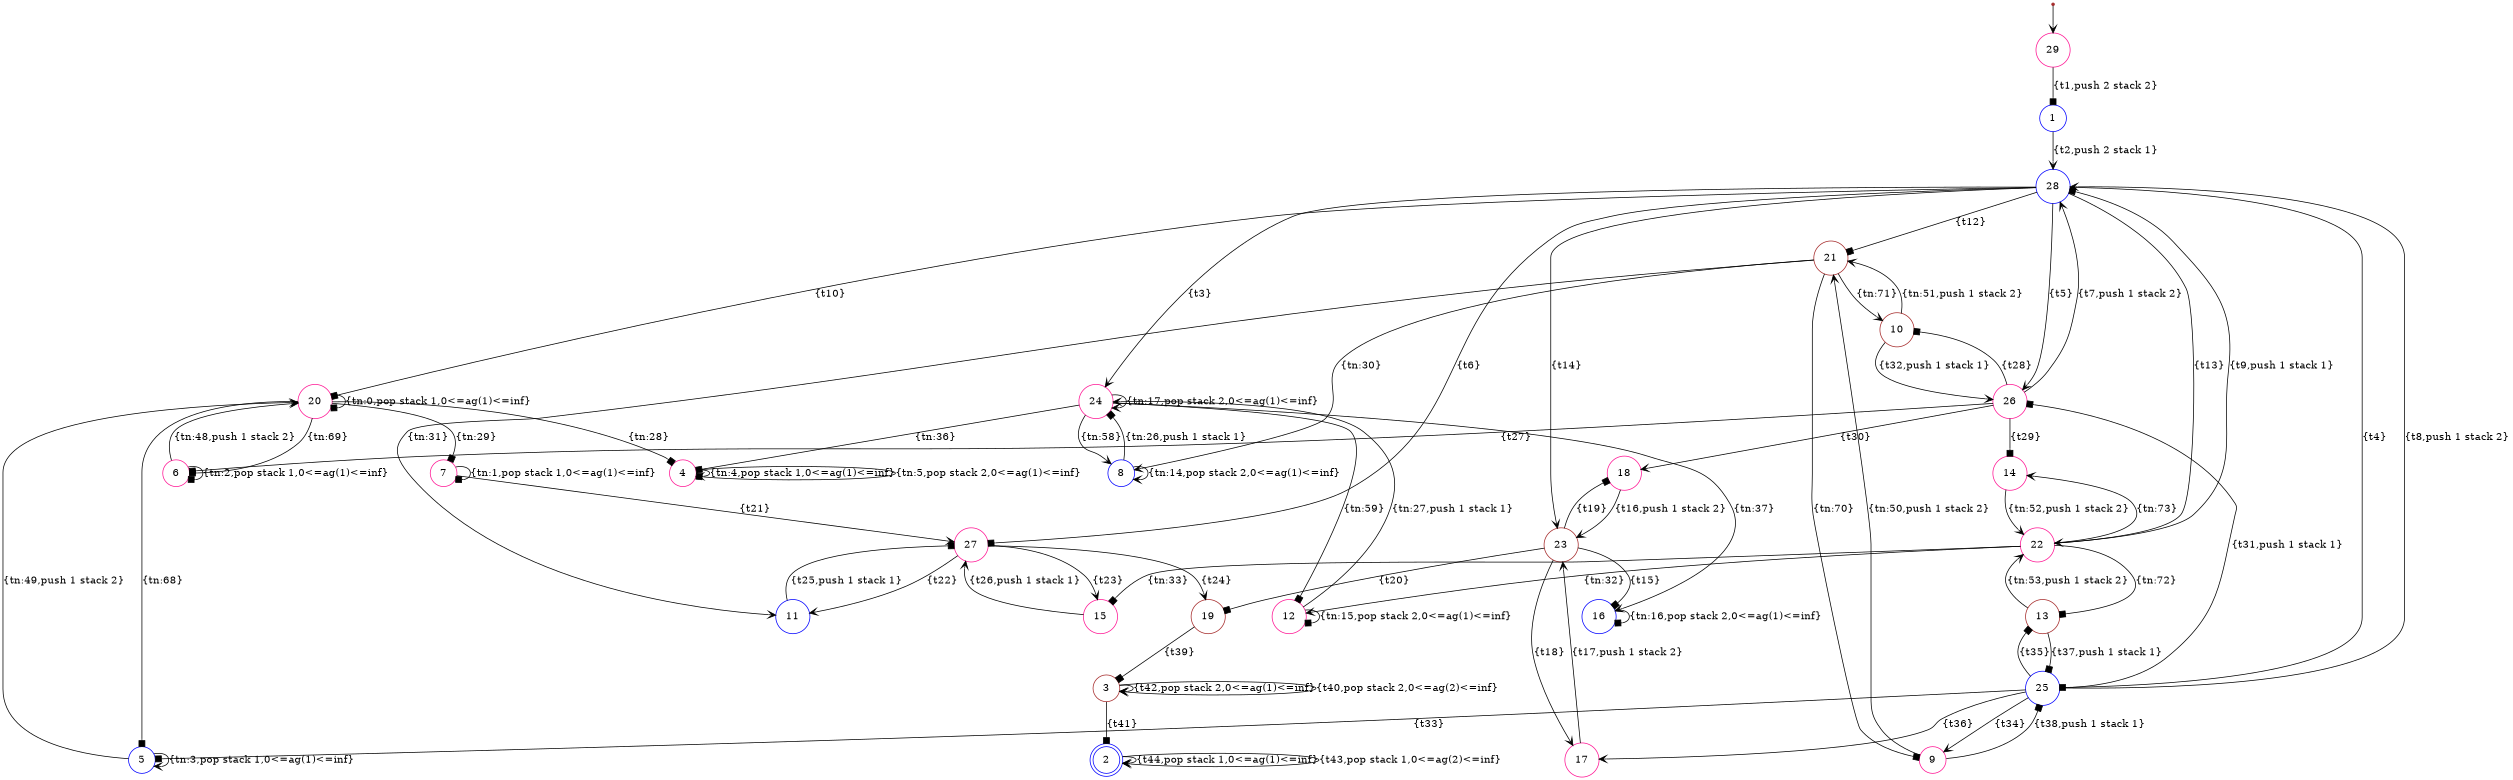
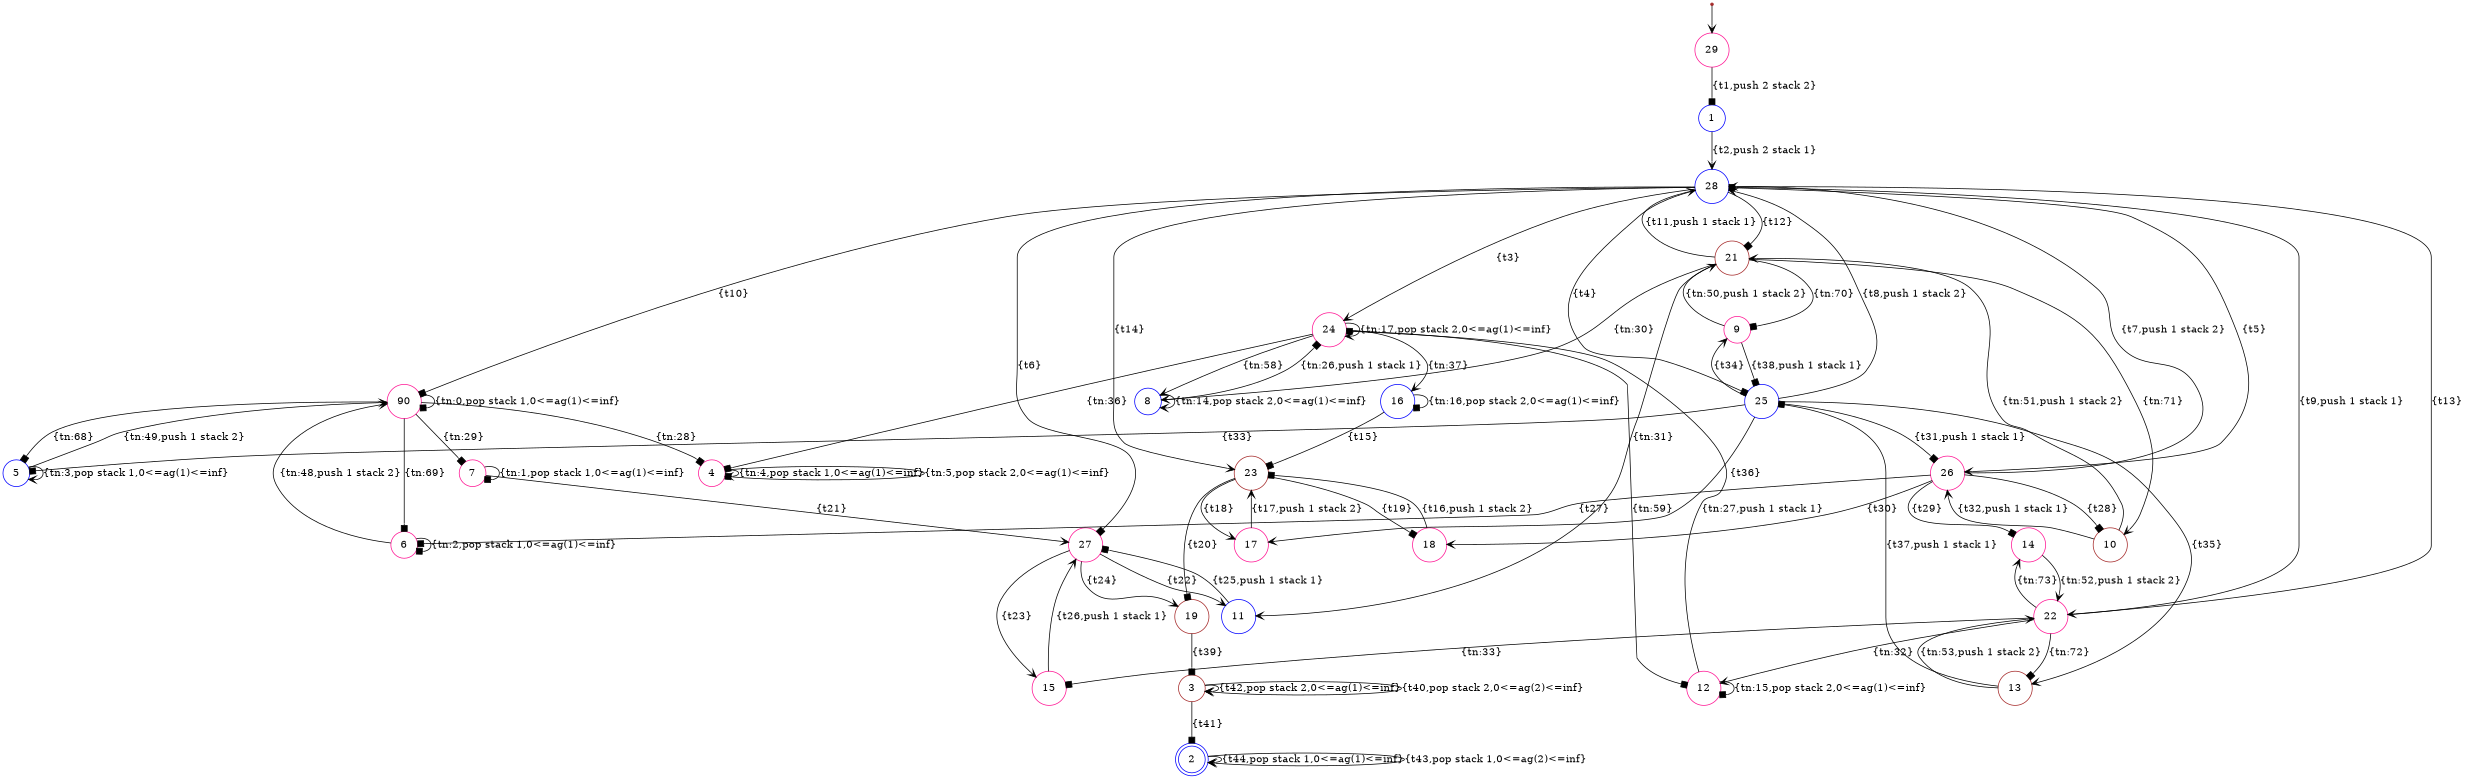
edge "21" -> "28": added, label "{t11,push 1 stack 1}"
node "20": label "20" -> "90"
edge "12" -> "24": arrowhead vee -> box
edge "18" -> "23": arrowhead vee -> box
edge "23" -> "16": reversed
edge "25" -> "13": arrowhead box -> vee
